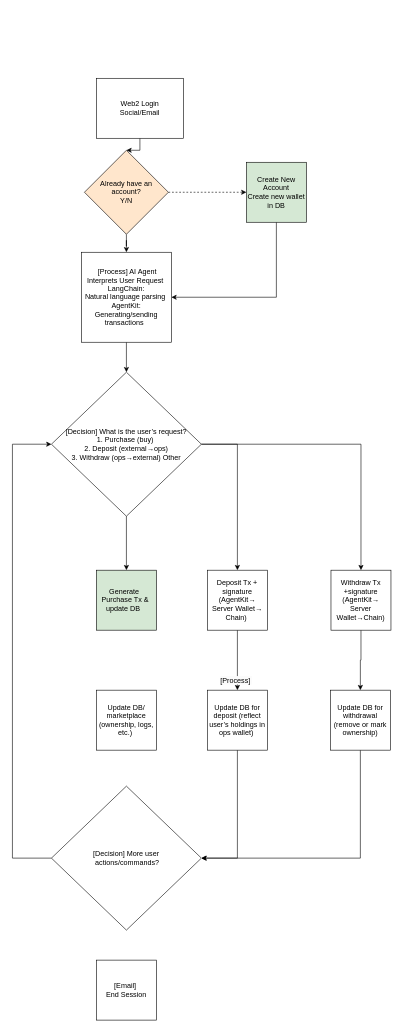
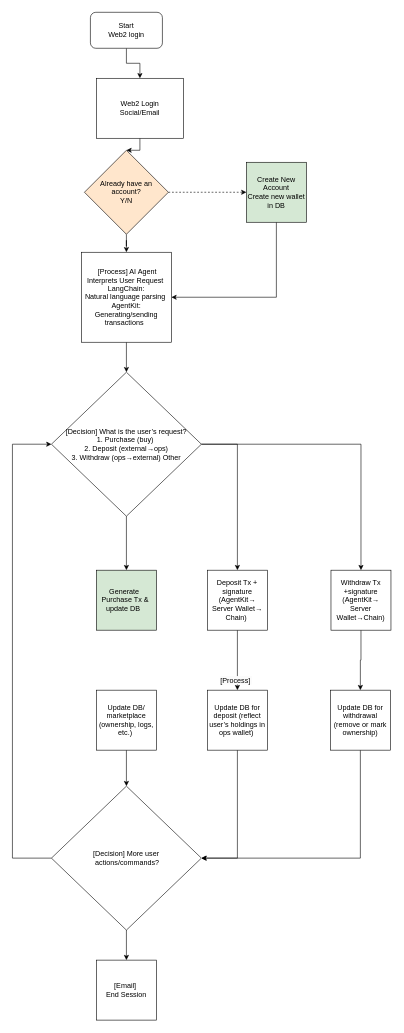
node "Start Web2 login": added
edge "Start Web2 login" -> "Web2 Login Social/Email": added
edge "Update DB/ marketplace (ownership, logs, etc.)" -> "[Decision] More user actions/commands?": added
edge "[Decision] More user actions/commands?" -> "[Email] End Session": added
